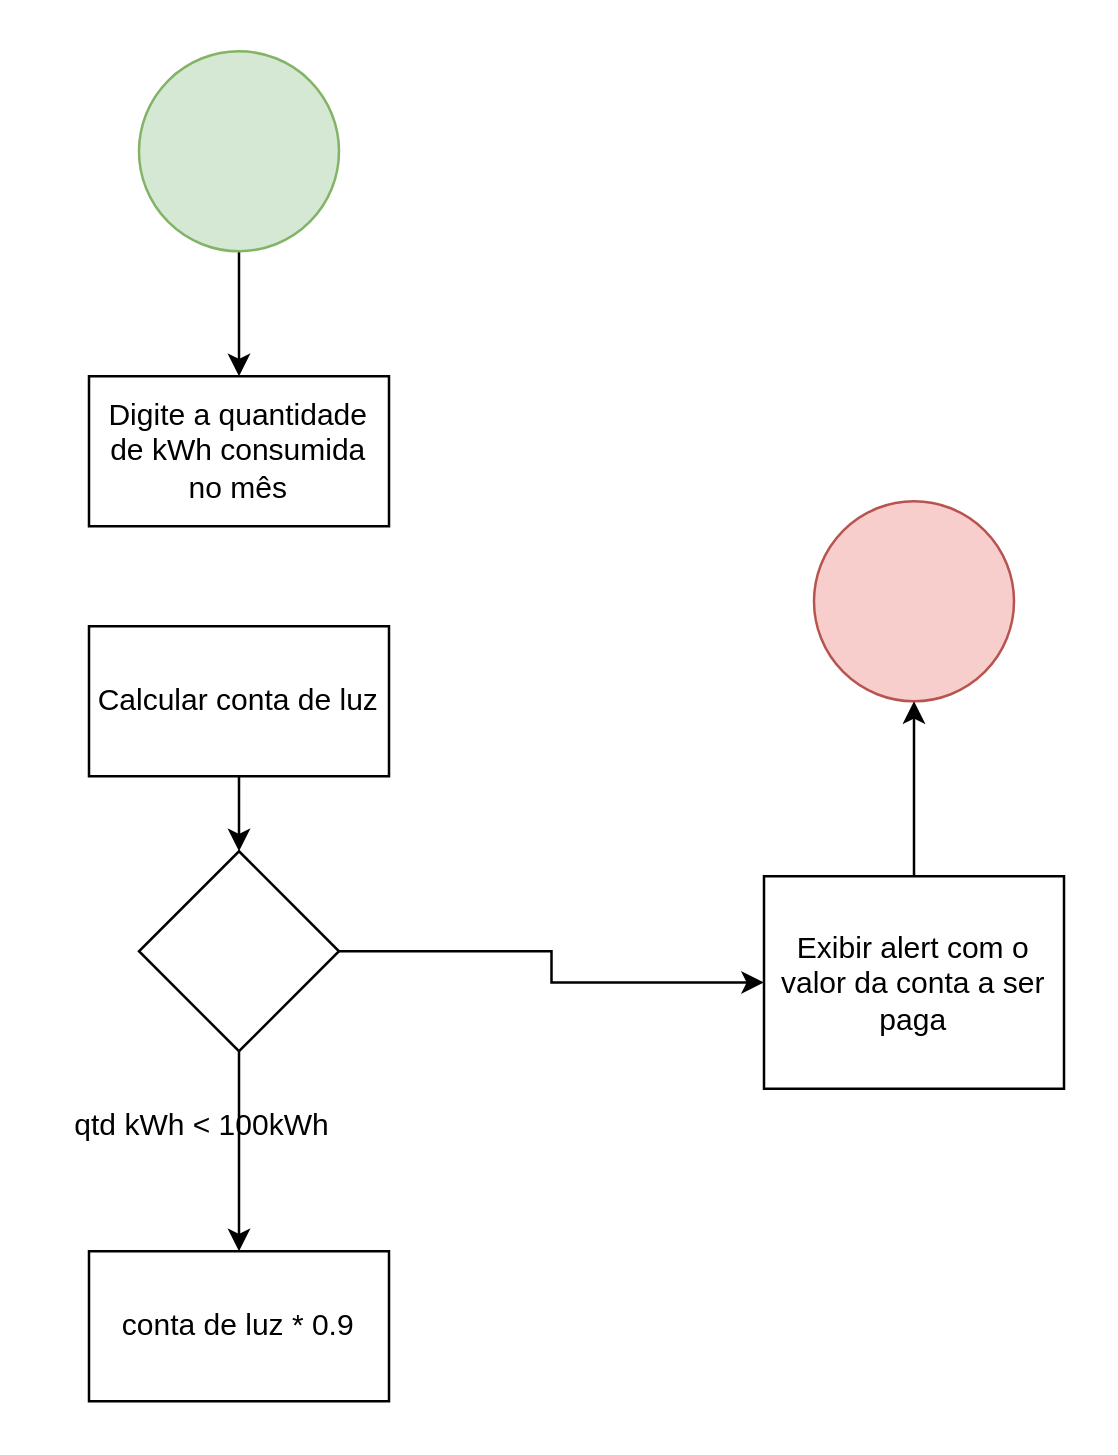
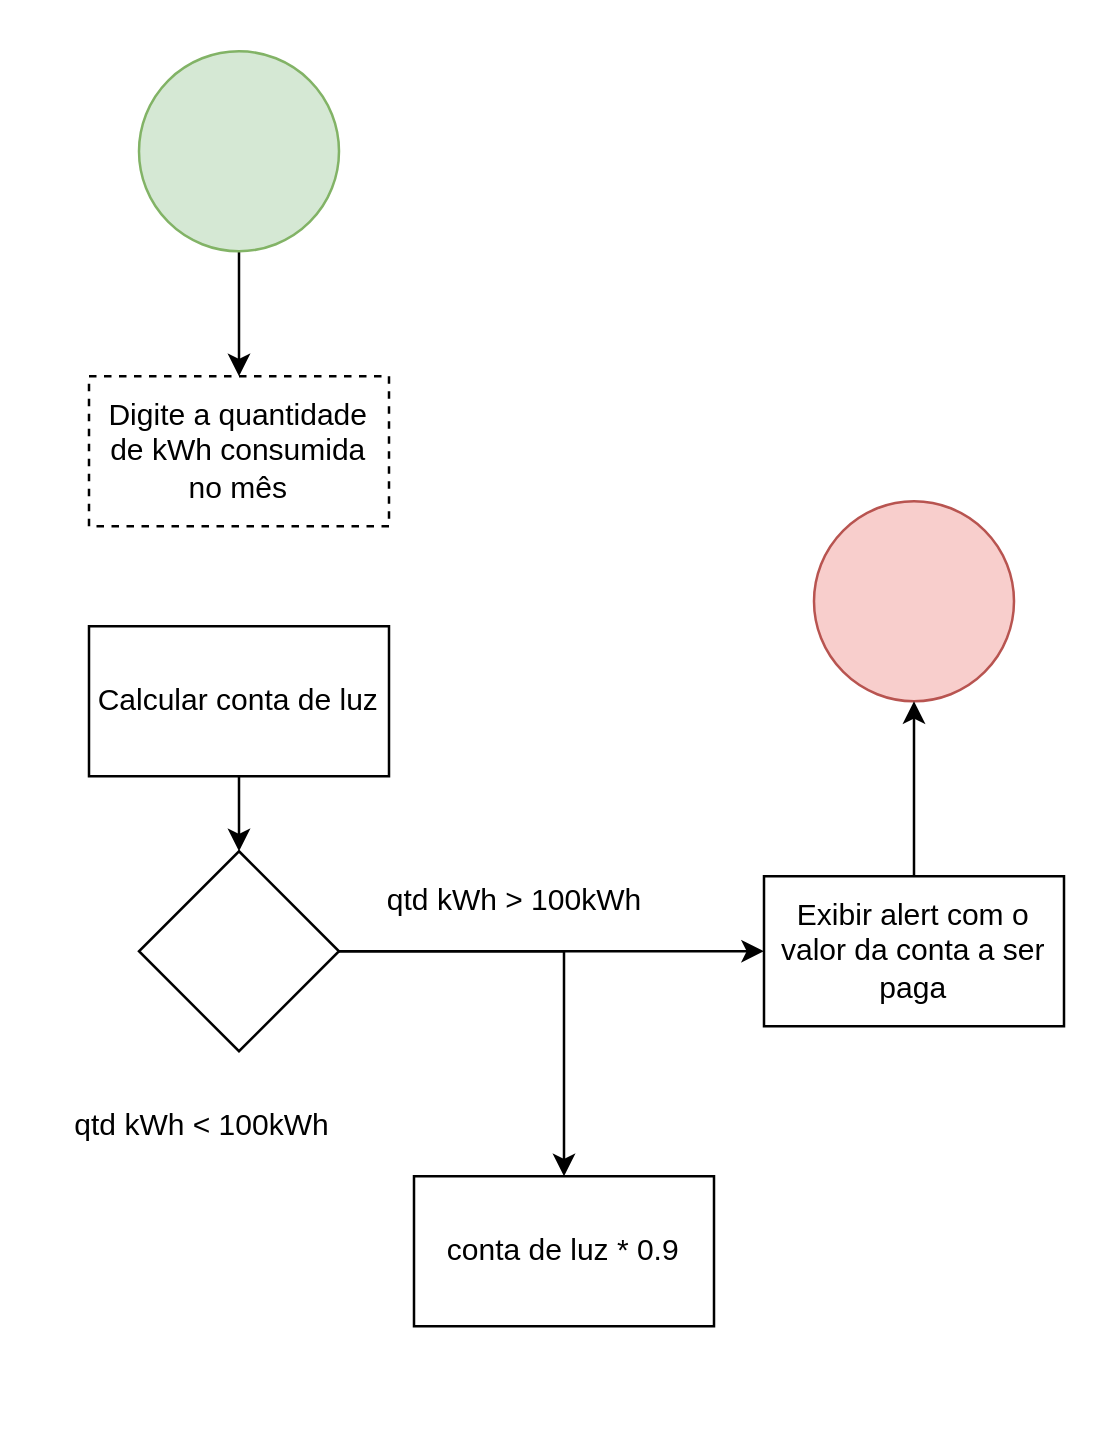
node "Digite a quantidade de kWh consumida no mês": style solid -> dashed
node "qtd kWh > 100kWh": added
node "Exibir alert com o valor da conta a ser paga": size 300x213 -> 300x150
node "conta de luz * 0.9": moved (239, 1326) -> (564, 1251)
